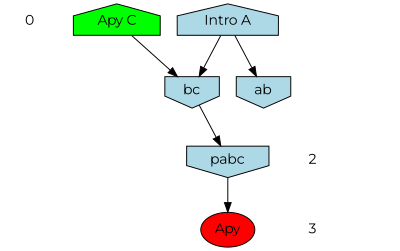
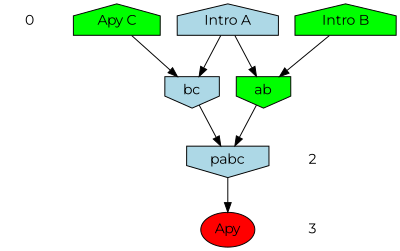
node "Intro B": added
node "ab": fillcolor lightblue -> green
edge "ab" -> "pabc": added
